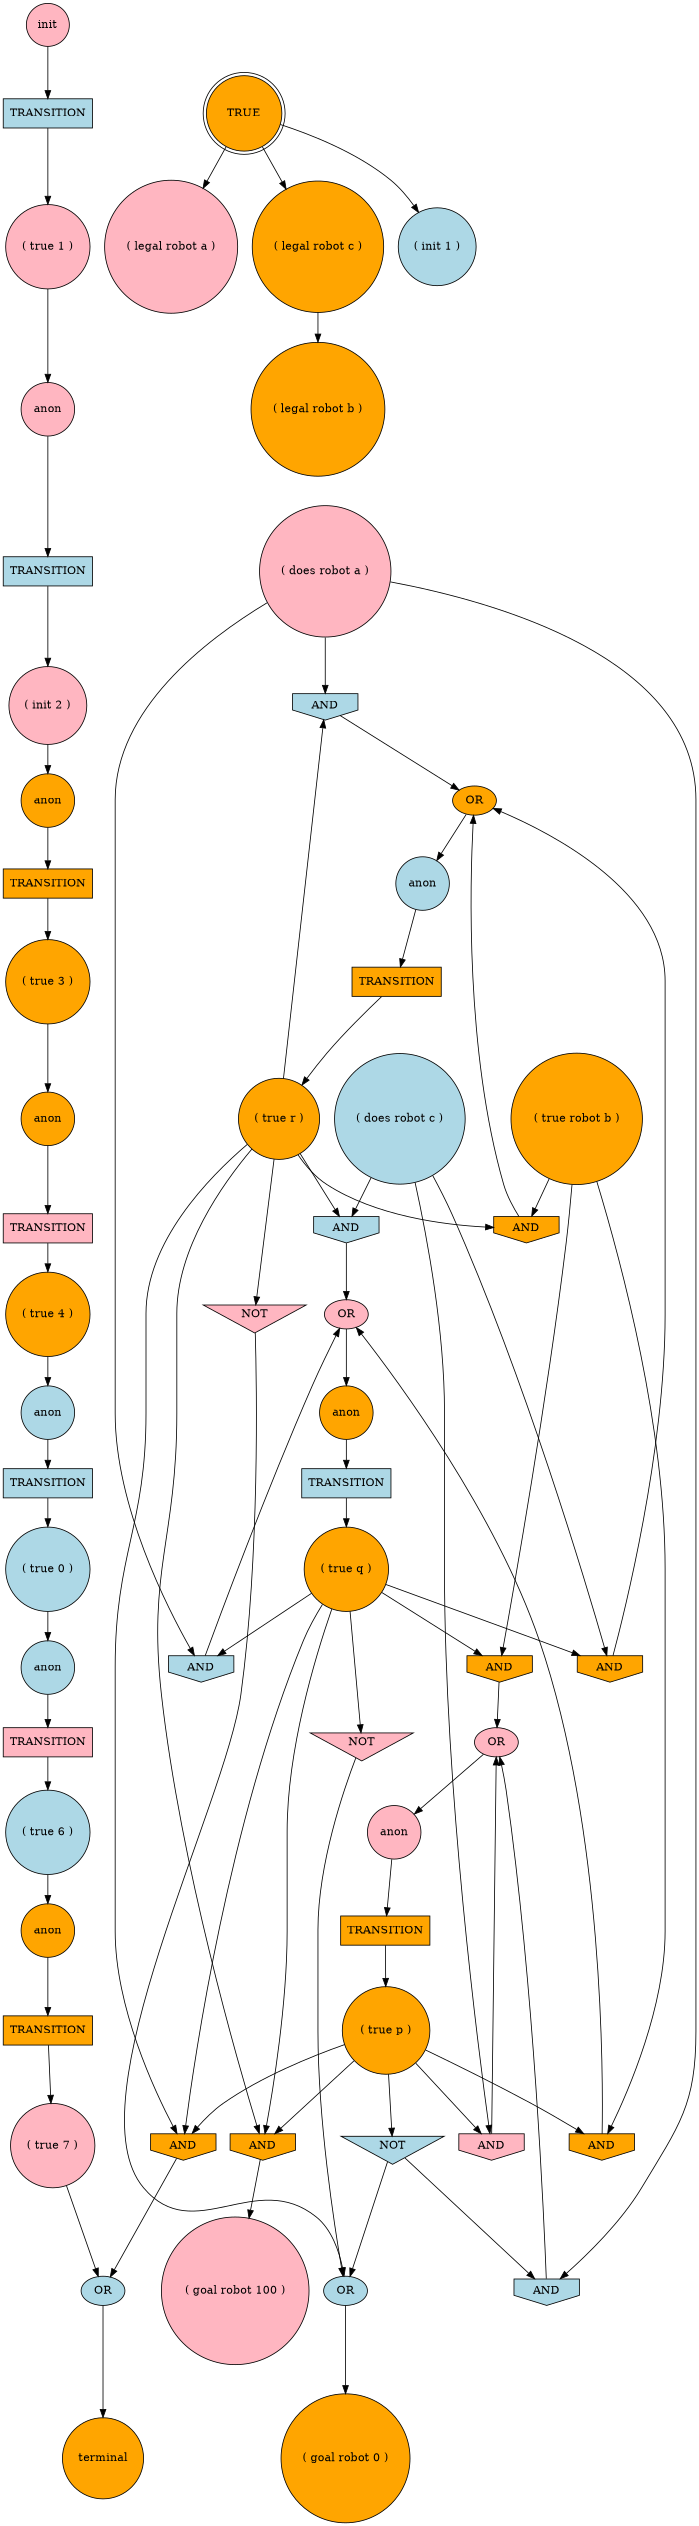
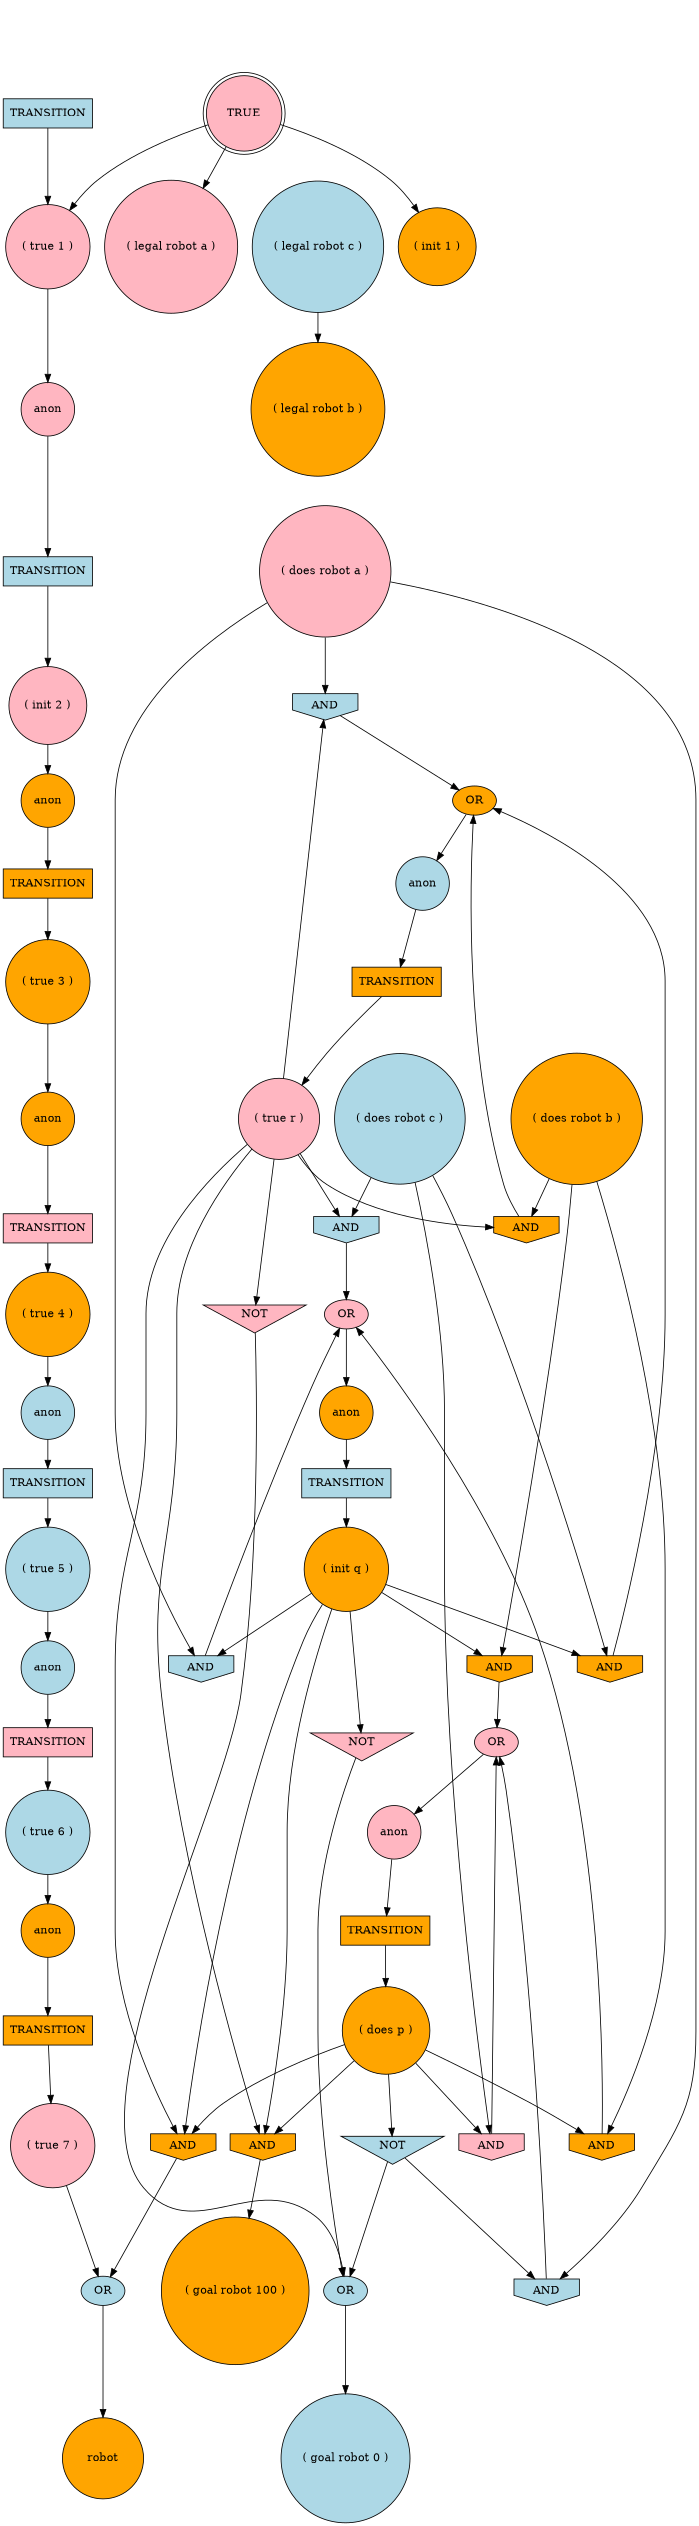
node "init": removed
node "TRUE": fillcolor orange -> lightpink
edge "TRUE" -> "( legal robot c )": now "TRUE" -> "( true 1 )"
node "( legal robot c )": fillcolor orange -> lightblue
node "( init 1 )": fillcolor lightblue -> orange
node "( true r )": fillcolor orange -> lightpink
node "( true robot b )": label "( true robot b )" -> "( does robot b )"
node "( true 0 )": label "( true 0 )" -> "( true 5 )"
node "( true q )": label "( true q )" -> "( init q )"
node "( true p )": label "( true p )" -> "( does p )"
node "( goal robot 100 )": fillcolor lightpink -> orange
node "terminal": label "terminal" -> "robot"
node "( goal robot 0 )": fillcolor orange -> lightblue
